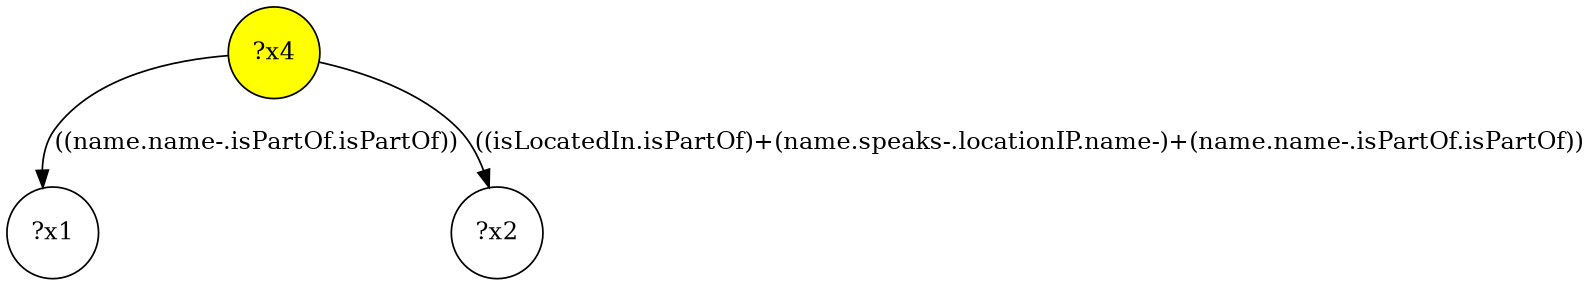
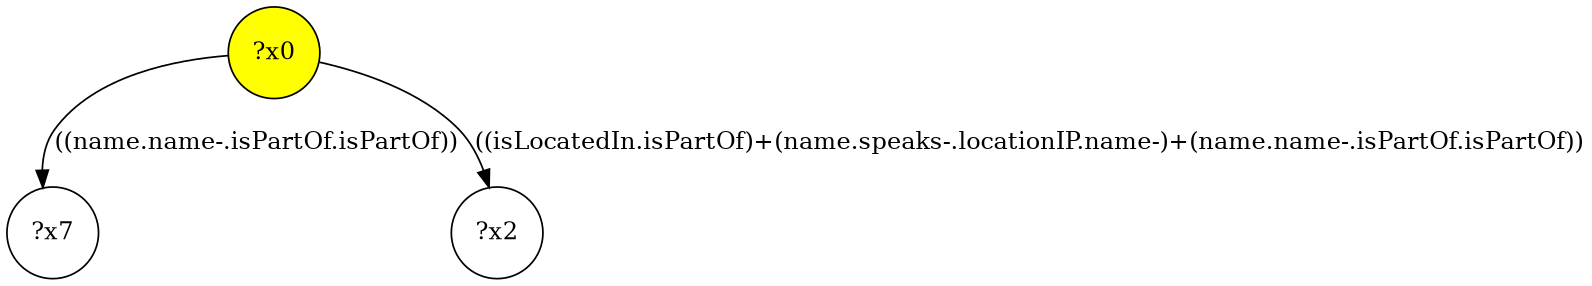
node "?x4": label "?x4" -> "?x0"
node "?x1": label "?x1" -> "?x7"
